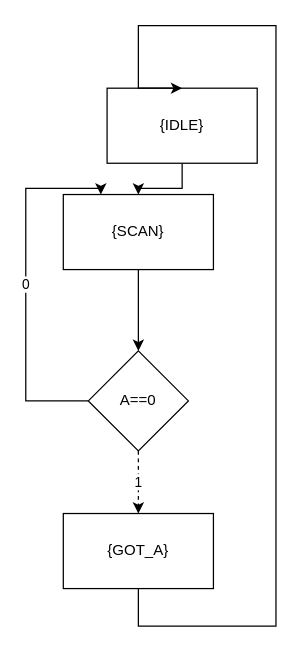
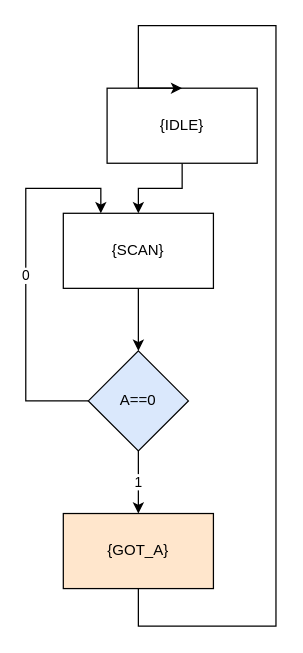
node "{SCAN}": moved (138, 232) -> (138, 251)
node "A==0": fillcolor #ffffff -> #dae8fc
edge "A==0" -> "{GOT_A}": style dashed -> solid
node "{GOT_A}": fillcolor #ffffff -> #ffe6cc
